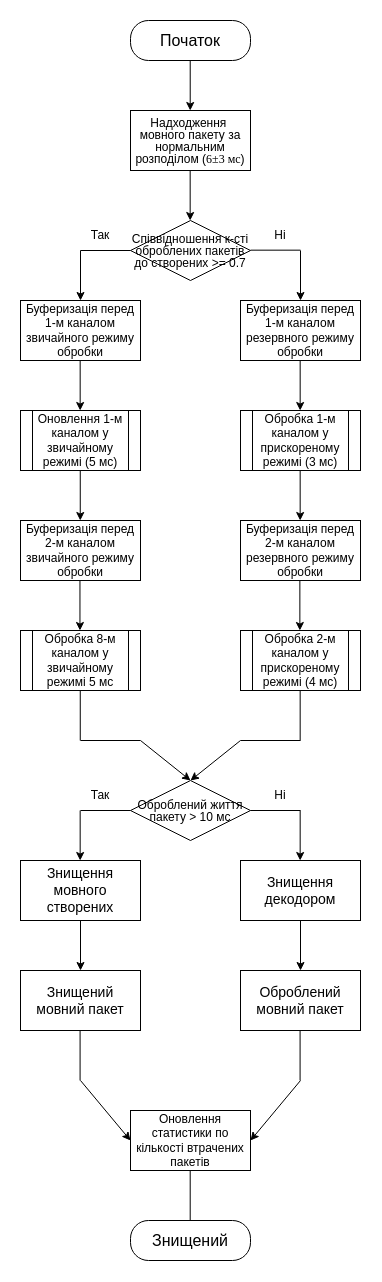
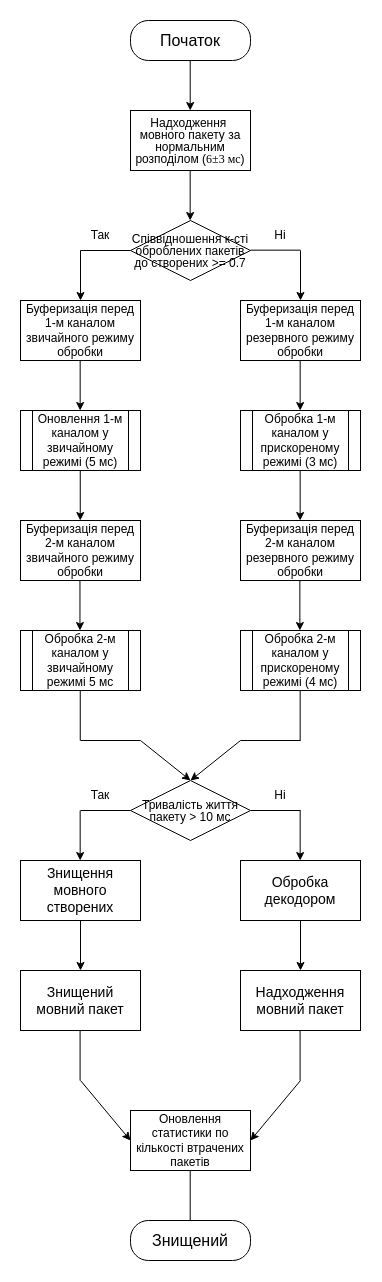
node "Обробка 8-м каналом у звичайному режимі 5 мс": label "Обробка 8-м каналом у звичайному режимі 5 мс" -> "Обробка 2-м каналом у звичайному режимі 5 мс"
node "Оброблений життя пакету > 10 мс": label "Оброблений життя пакету > 10 мс" -> "Тривалість життя пакету > 10 мс"
node "Знищення декодором": label "Знищення декодором" -> "Обробка декодором"
node "Оброблений мовний пакет": label "Оброблений мовний пакет" -> "Надходження мовний пакет"
